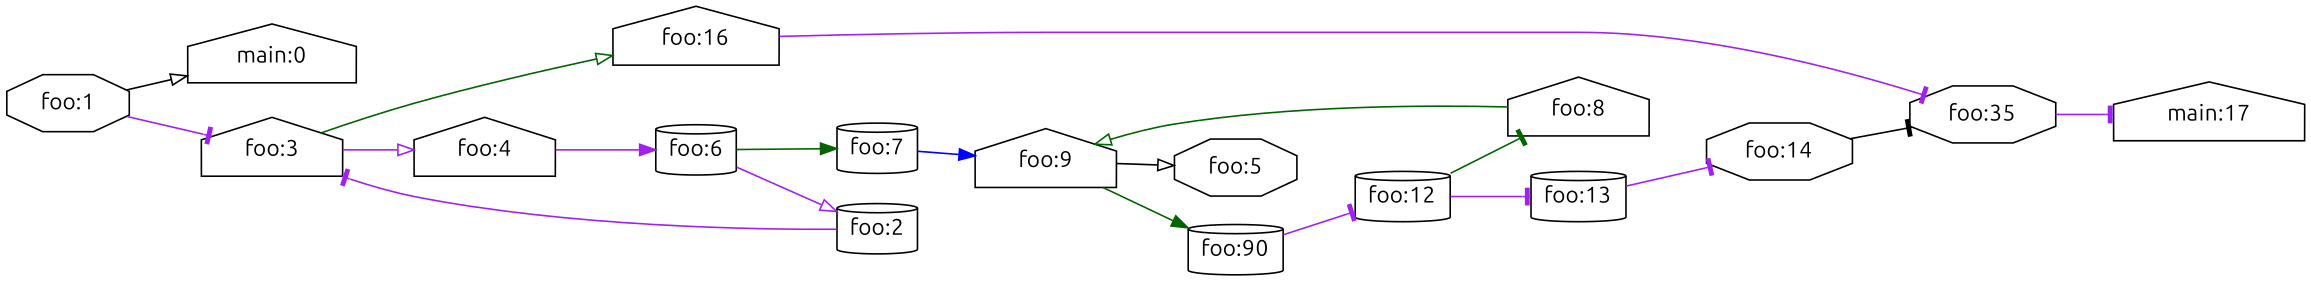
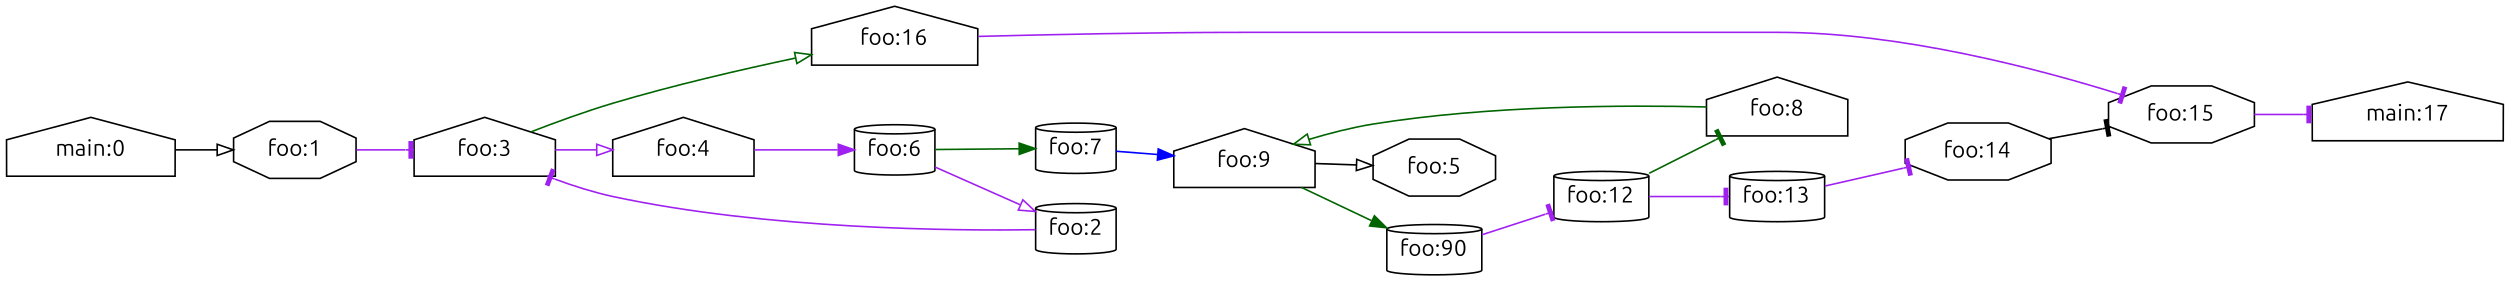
edge "foo:1" -> "main:0": reversed
node "foo:35": label "foo:35" -> "foo:15"
